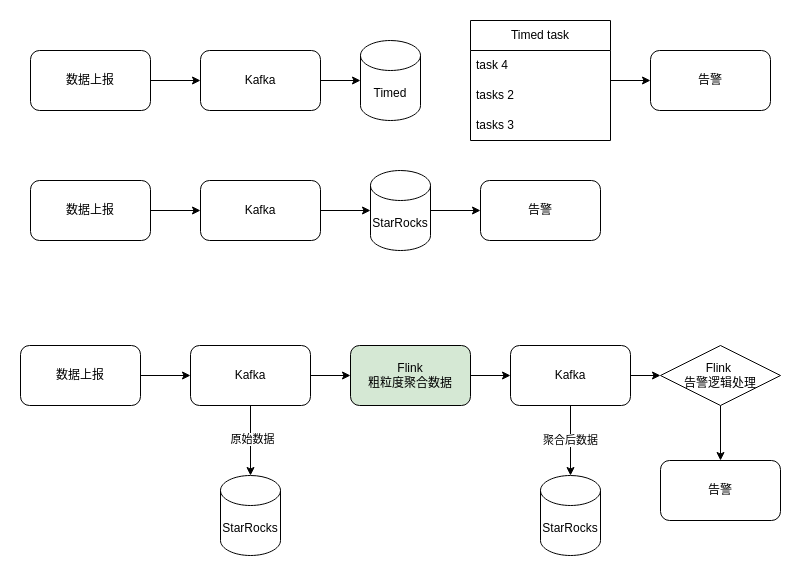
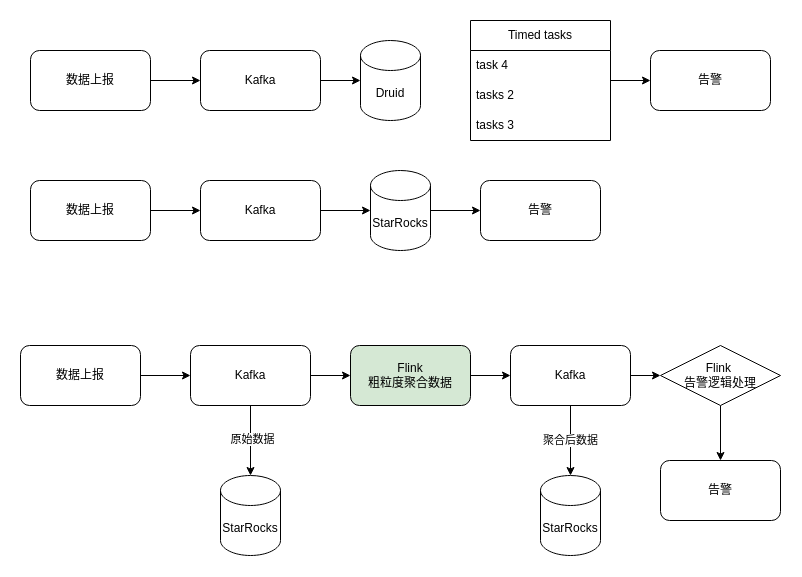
node "Timed task": label "Timed task" -> "Timed tasks"
node "Timed": label "Timed" -> "Druid"
